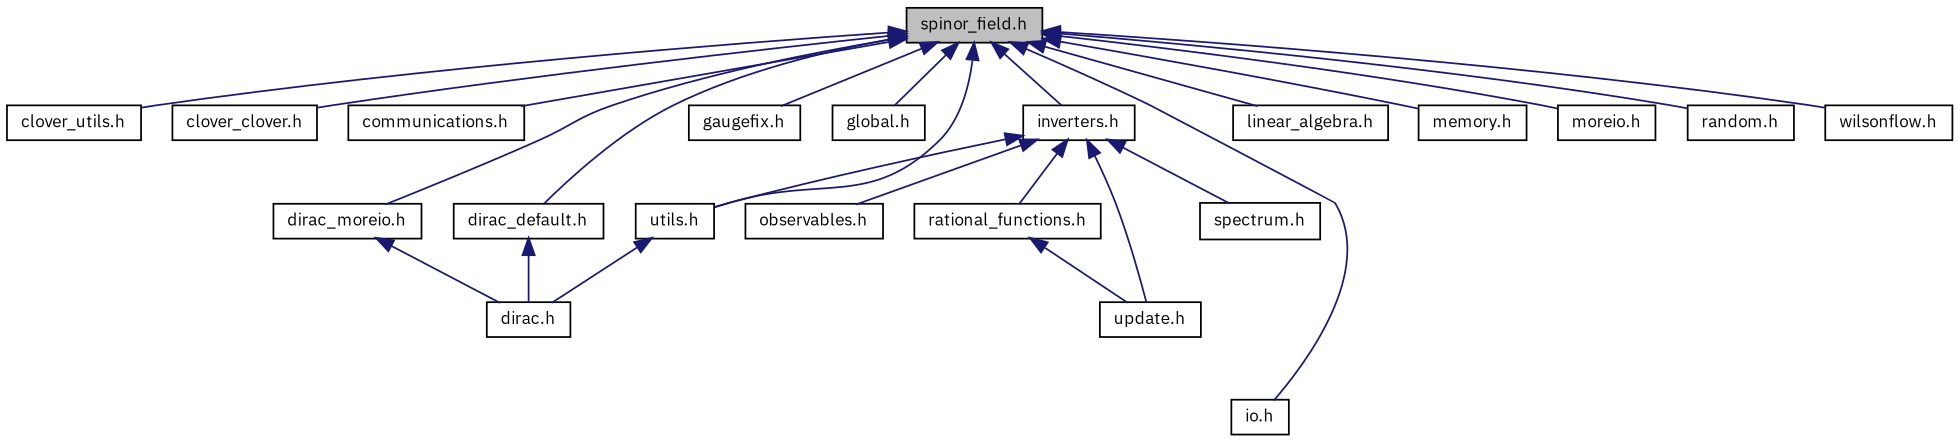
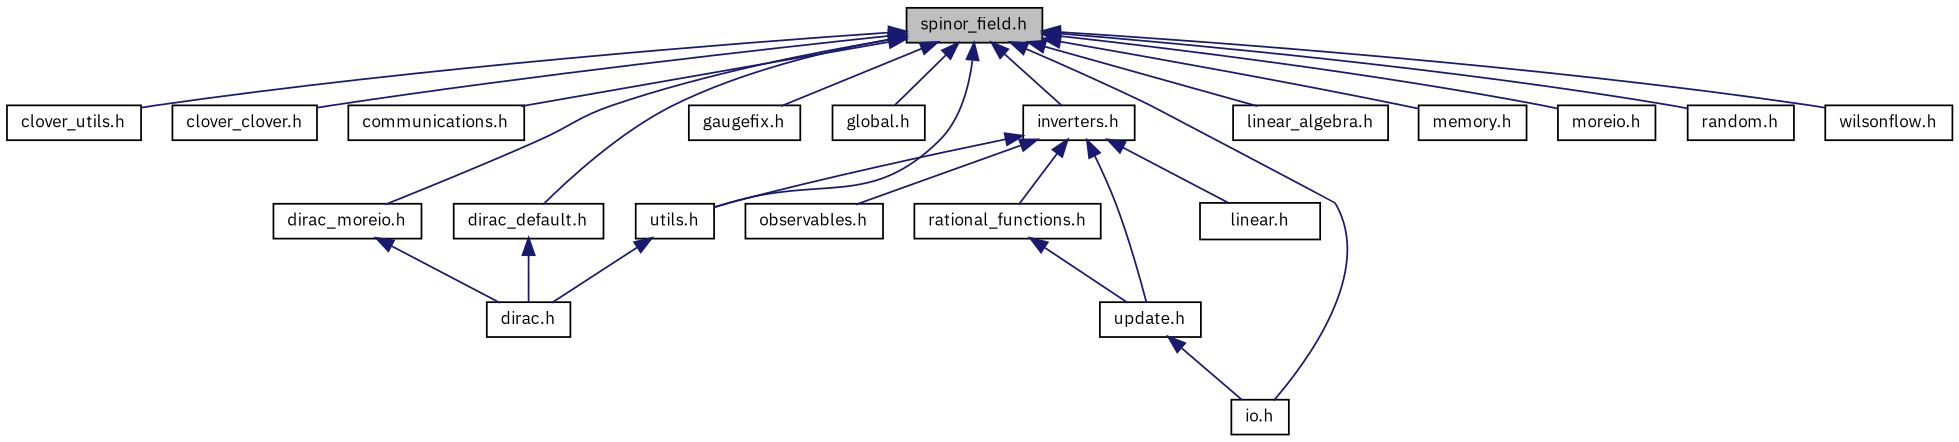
node "spectrum.h": label "spectrum.h" -> "linear.h"
edge "io.h" -> "update.h": added
